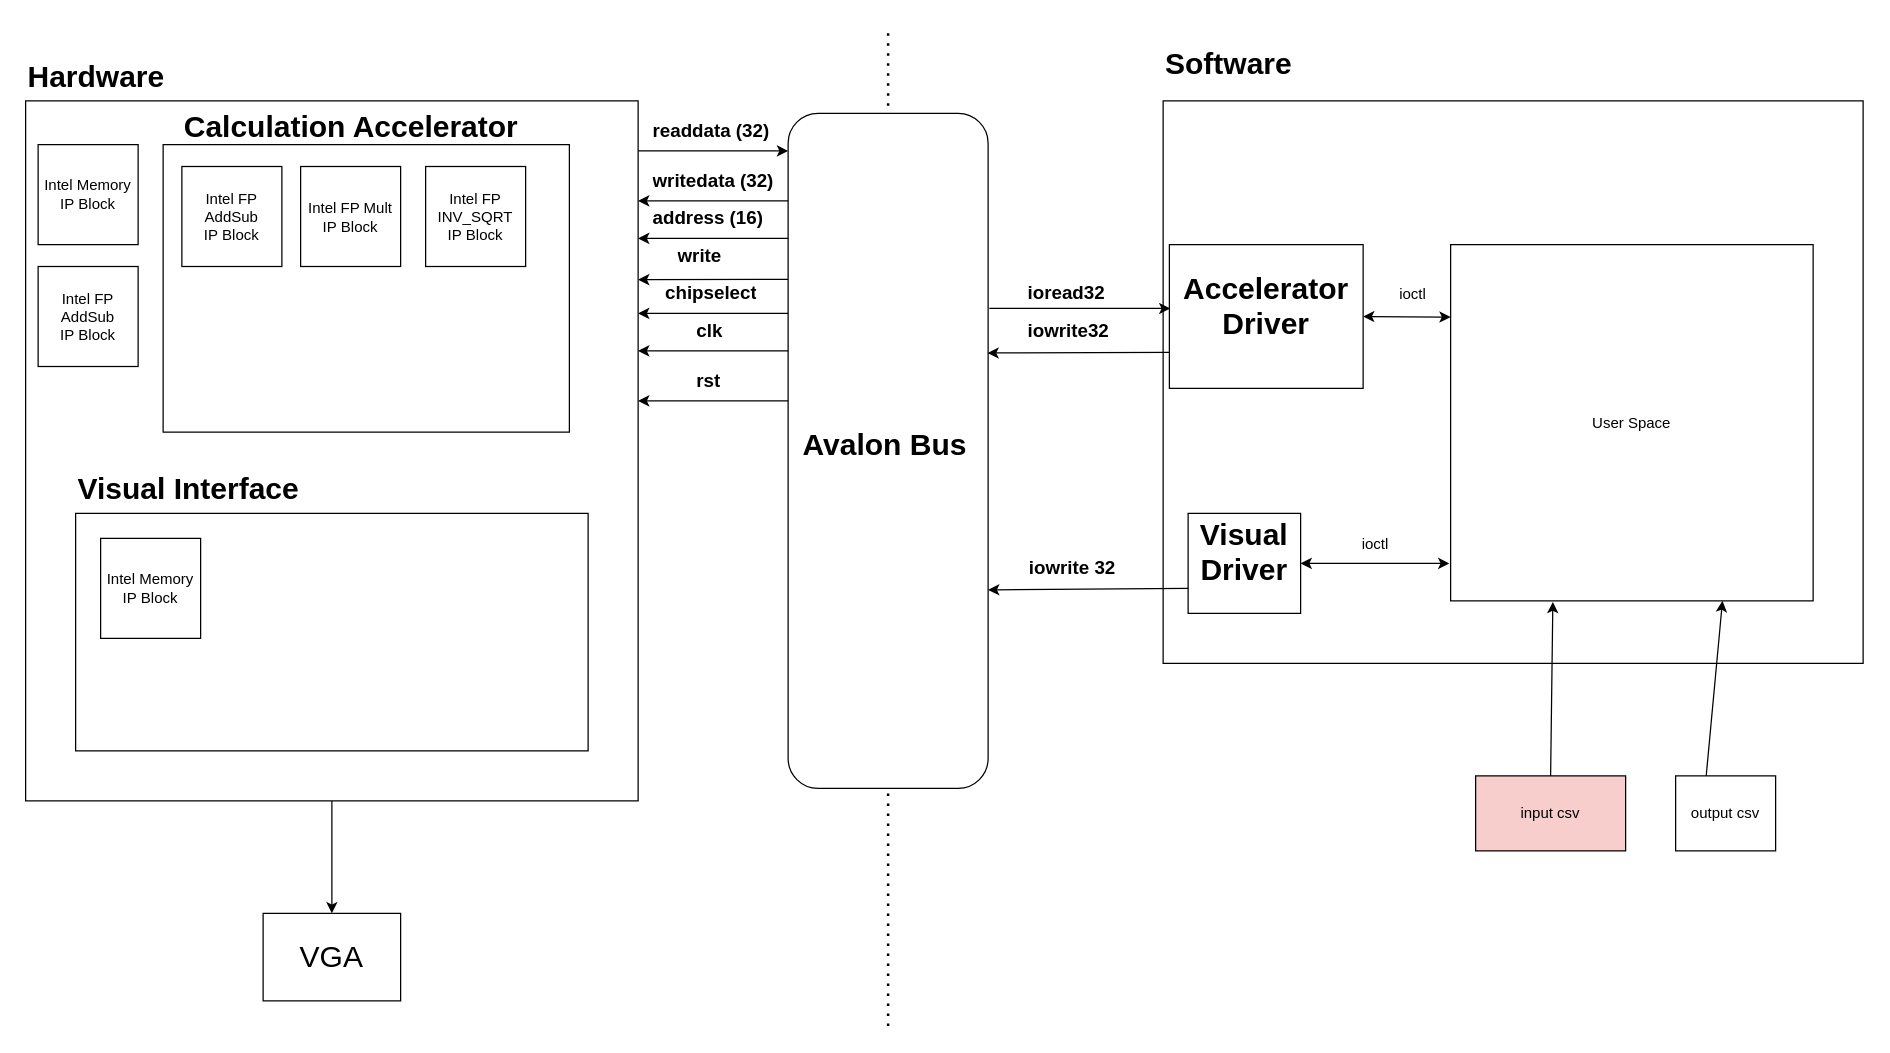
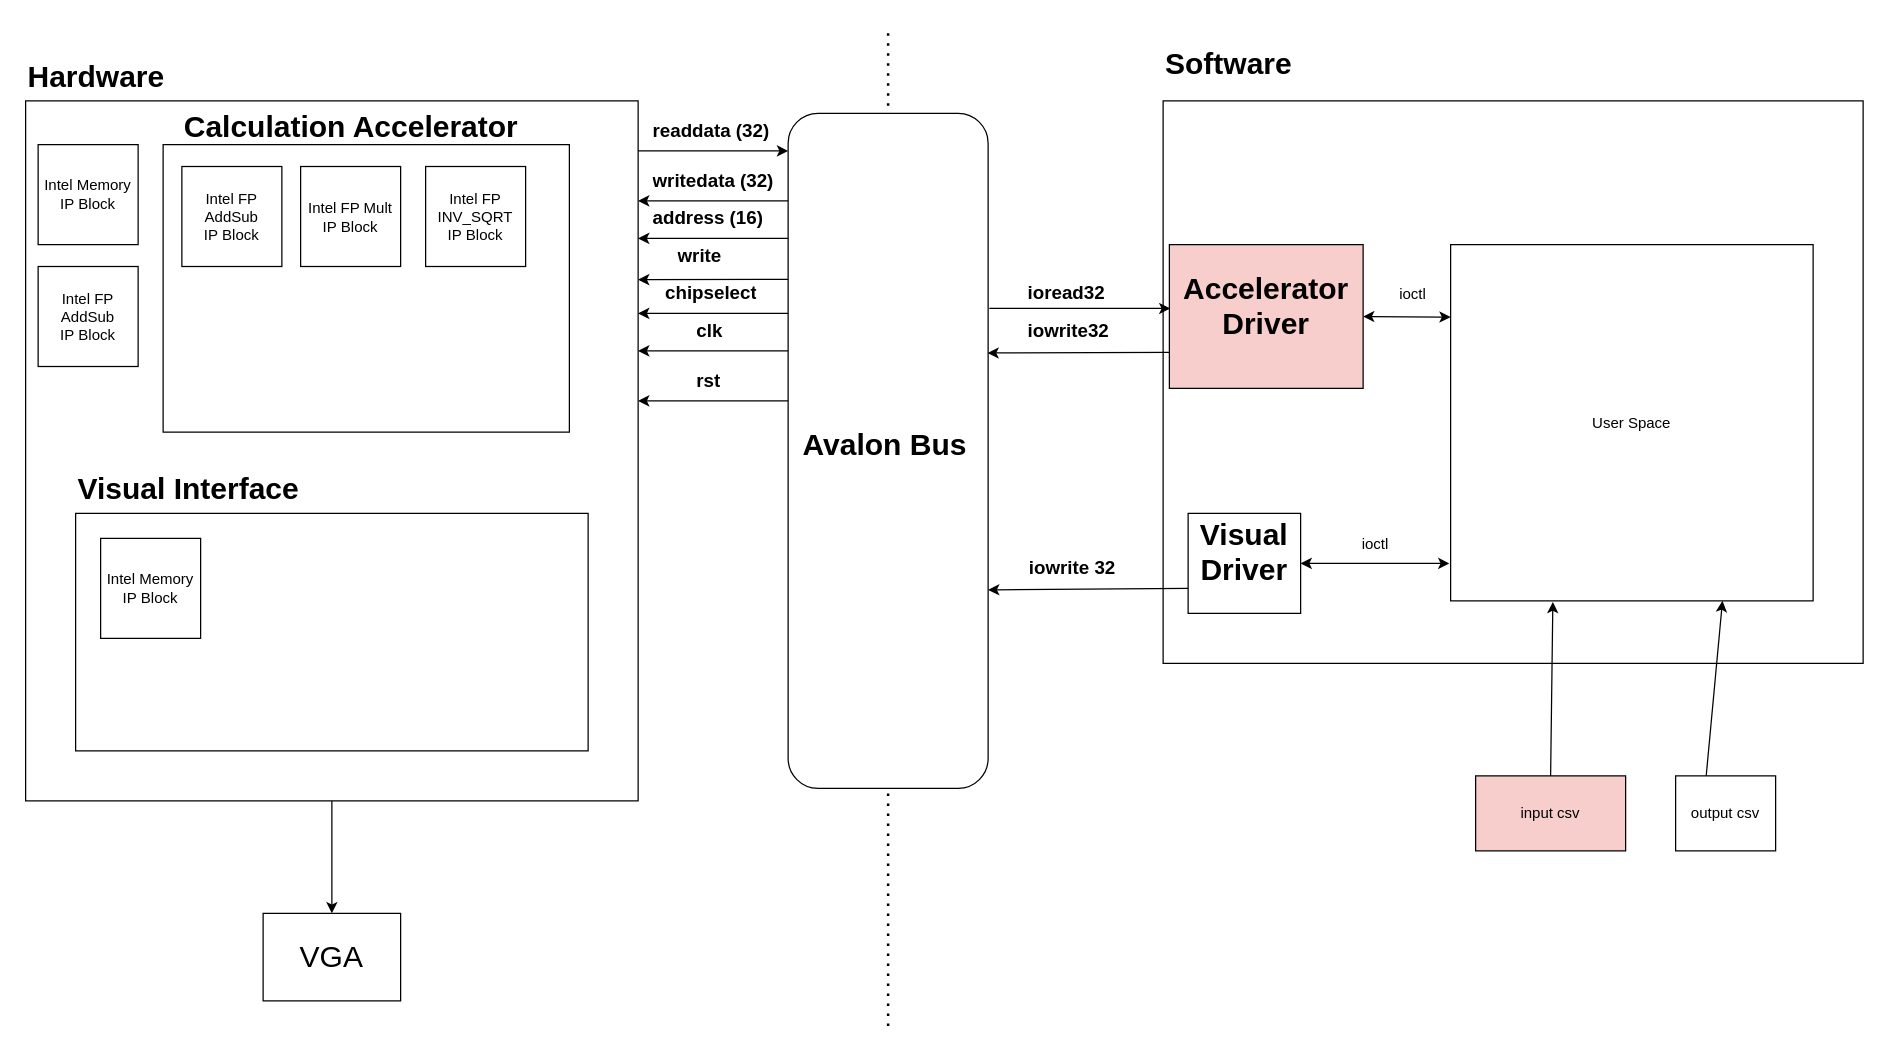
node "Accelerator Driver": fillcolor #ffffff -> #f8cecc
